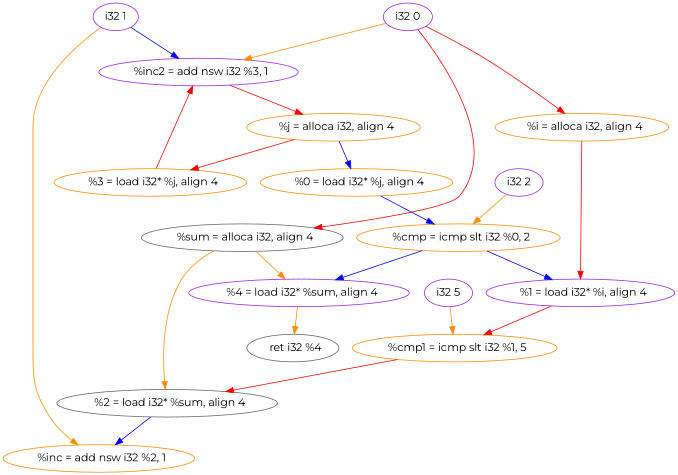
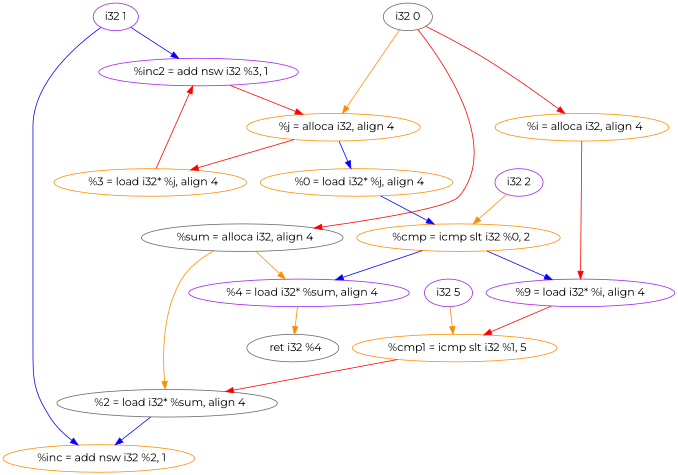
node "i32 0": color purple -> gray40
edge "i32 0" -> "%inc2 = add nsw i32 %3, 1": now "i32 0" -> "%j = alloca i32, align 4"
edge "i32 1" -> "%inc = add nsw i32 %2, 1": color darkorange -> blue
node "%1 = load i32* %i, align 4": label "%1 = load i32* %i, align 4" -> "%9 = load i32* %i, align 4"
